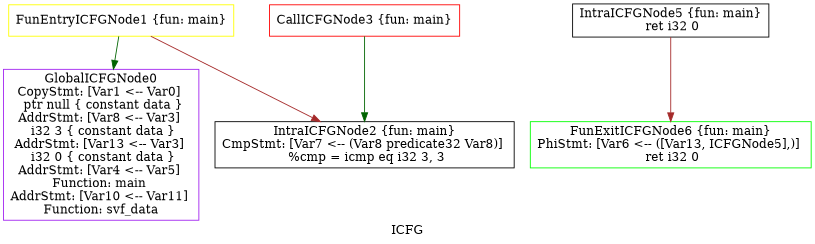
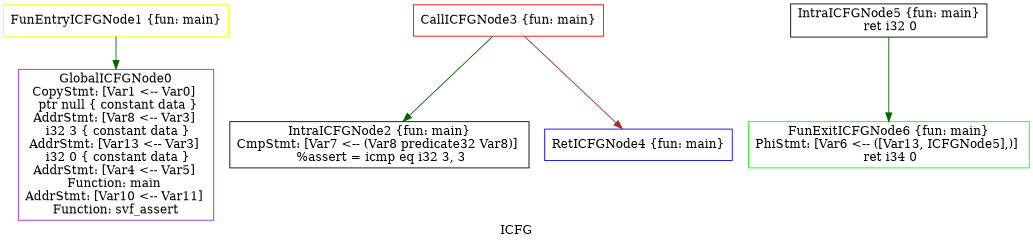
edge "IntraICFGNode5 {fun: main}" -> "FunExitICFGNode6 {fun: main}": color brown -> darkgreen
edge "FunEntryICFGNode1 {fun: main}" -> "IntraICFGNode2 {fun: main}": removed
node "RetICFGNode4 {fun: main}": added
node "IntraICFGNode2 {fun: main}": text "%cmp = icmp eq i32 3, 3" -> "%assert = icmp eq i32 3, 3"
node "FunExitICFGNode6 {fun: main}": text "ret i32 0" -> "ret i34 0"
node "GlobalICFGNode0": text "Function: svf_data" -> "Function: svf_assert"
